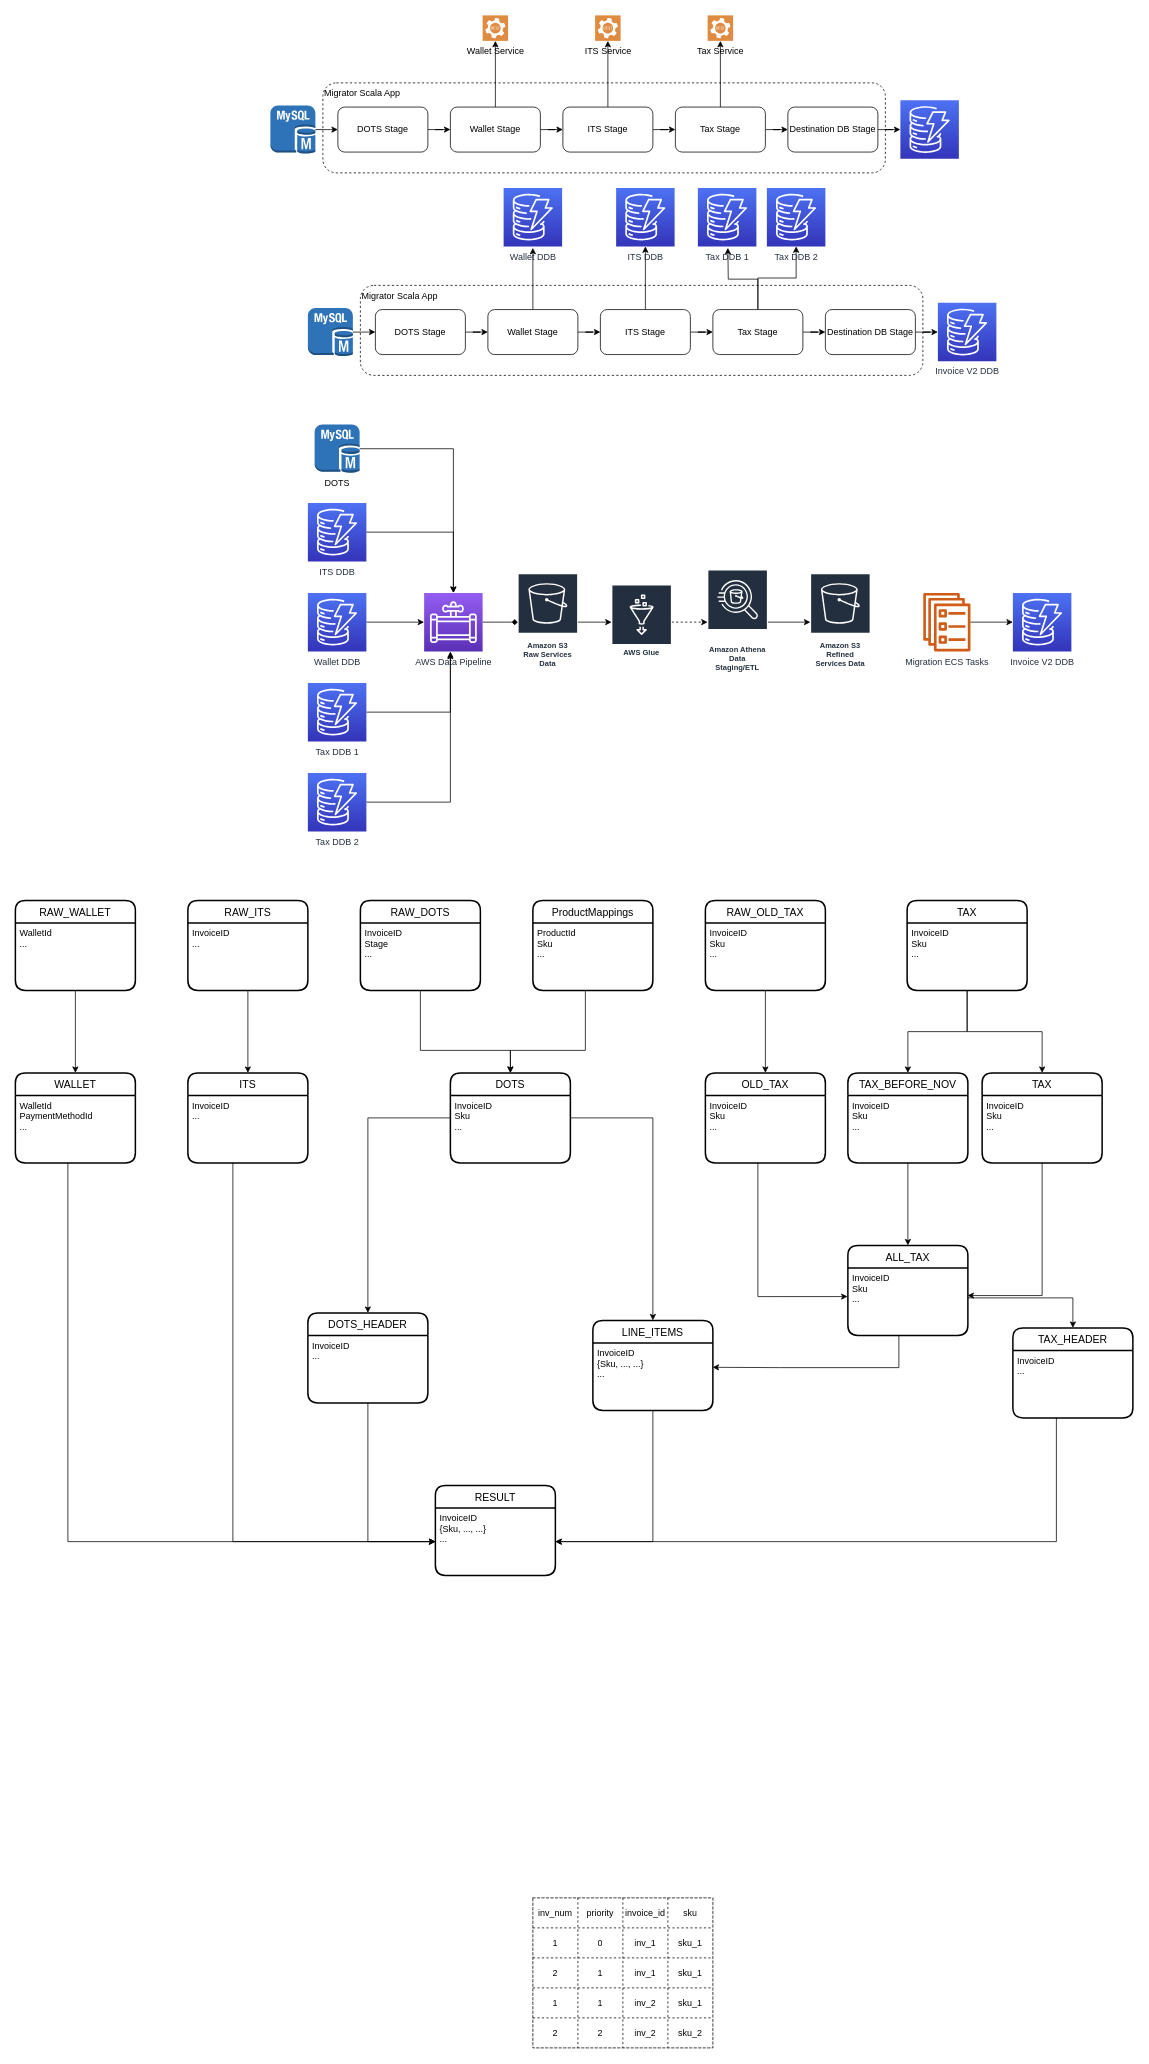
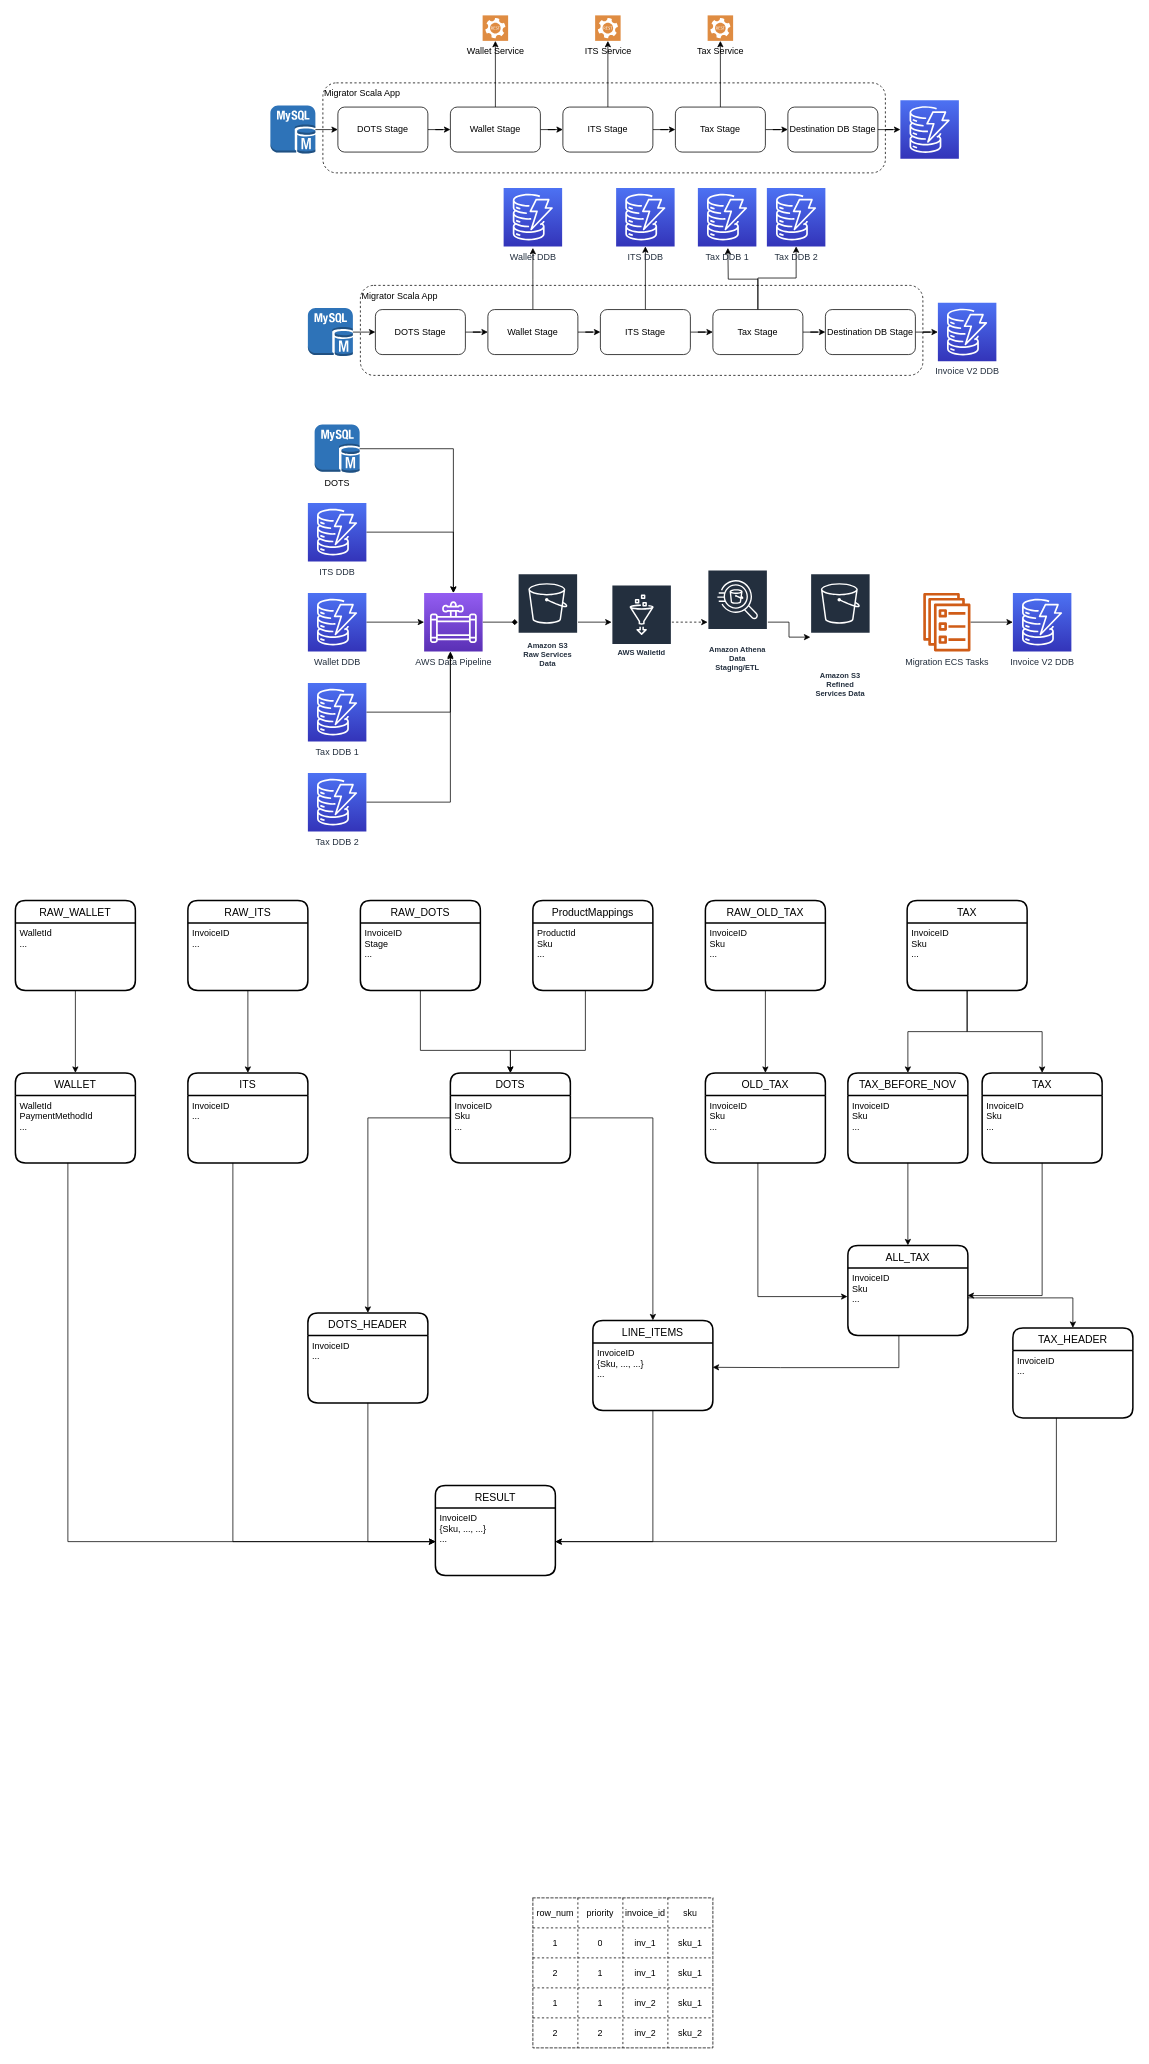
node "Amazon S3 Refined Services Data": size 60x98 -> 60x128
node "AWS Glue": label "AWS Glue" -> "AWS WalletId"
node "inv_num": label "inv_num" -> "row_num"
